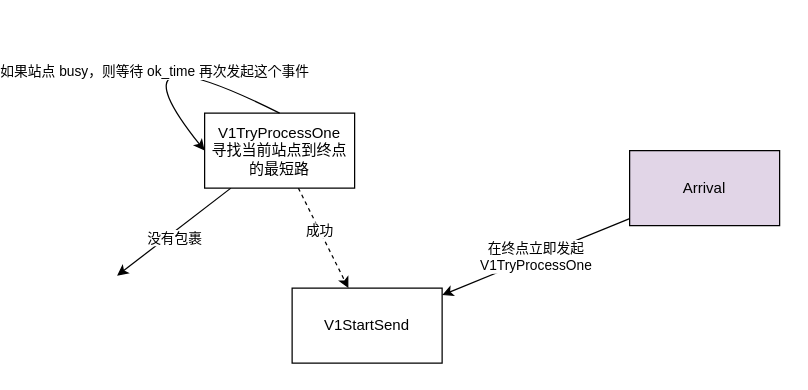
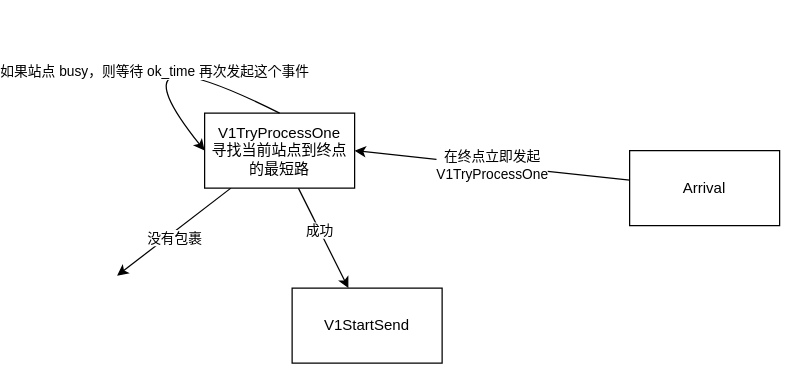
node "Arrival": fillcolor #e1d5e7 -> #ffffff
edge "Arrival" -> "V1StartSend": now "Arrival" -> "V1TryProcessOne 寻找当前站点到终点的最短路"
edge "V1TryProcessOne 寻找当前站点到终点的最短路" -> "V1StartSend": style dashed -> solid
